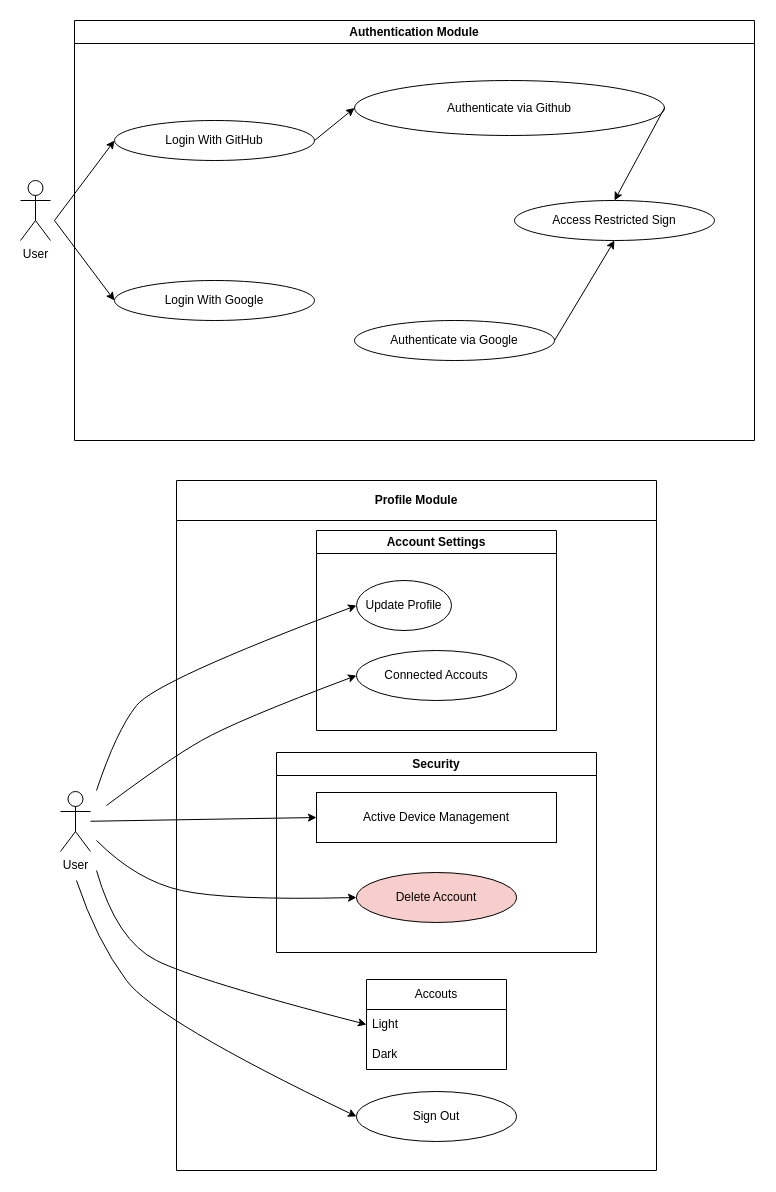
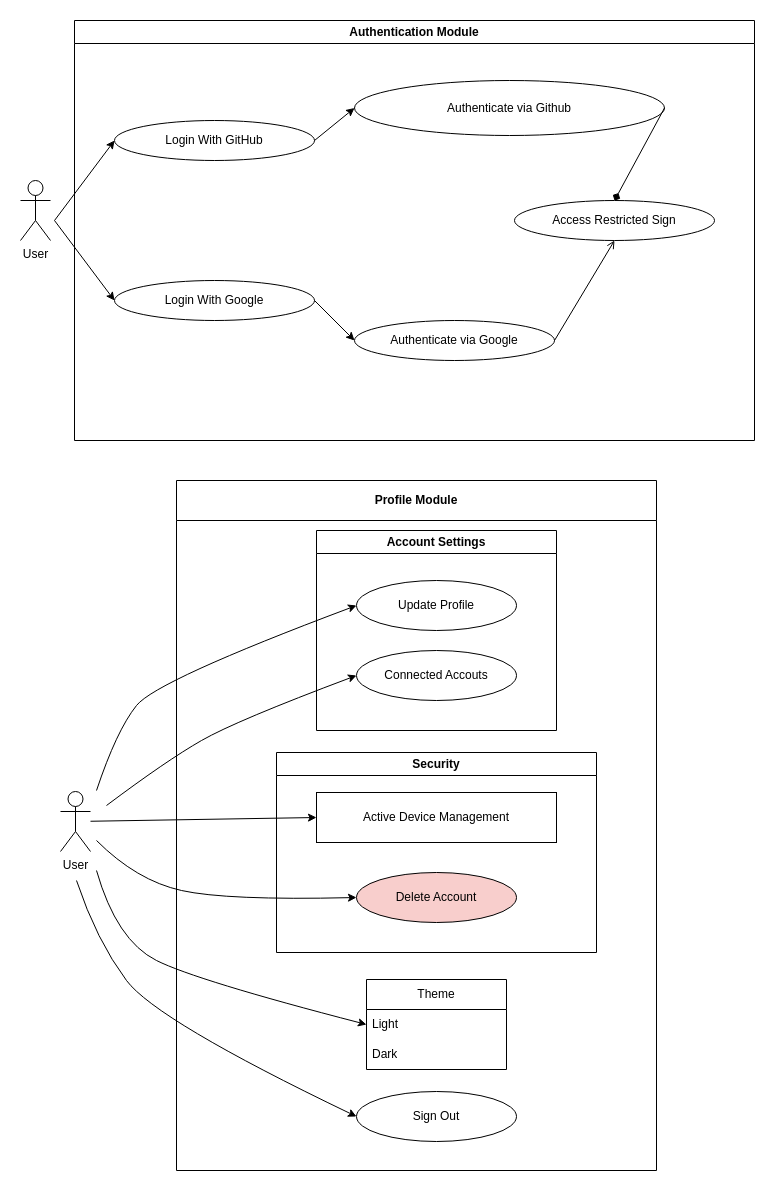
edge "Authenticate via Github" -> "Access Restricted Sign": arrowhead classic -> diamond
edge "Authenticate via Google" -> "Access Restricted Sign": arrowhead classic -> open
edge "Login With Google" -> "Authenticate via Google": added
node "Update Profile": size 95x50 -> 160x50
node "Accouts": label "Accouts" -> "Theme"
